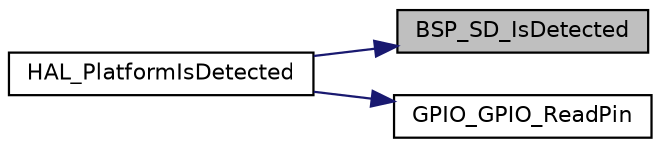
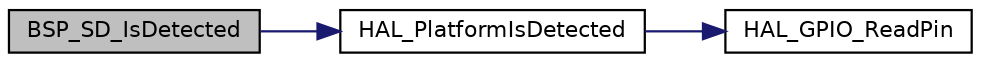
edge "HAL_PlatformIsDetected" -> "BSP_SD_IsDetected": reversed
node "GPIO_GPIO_ReadPin": label "GPIO_GPIO_ReadPin" -> "HAL_GPIO_ReadPin"
